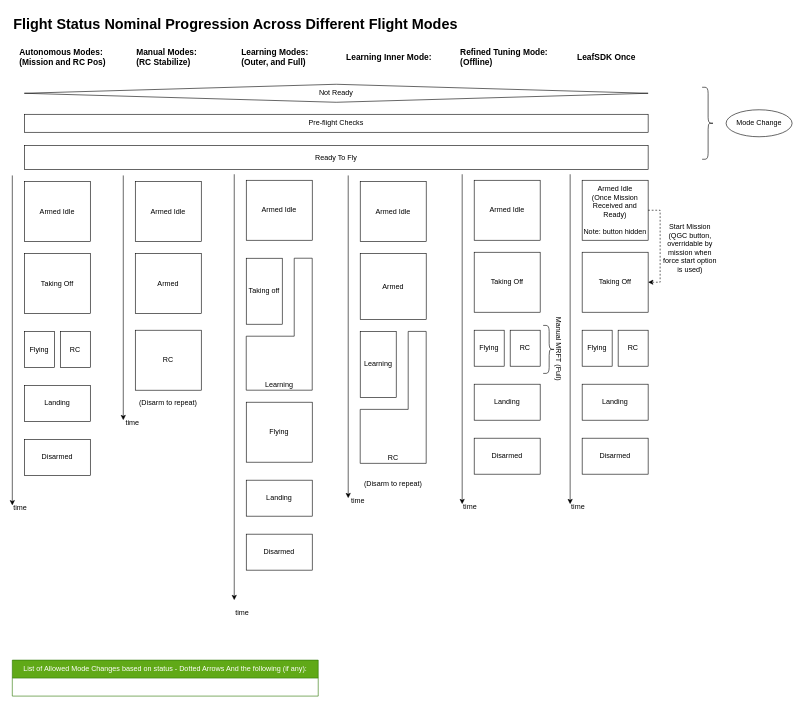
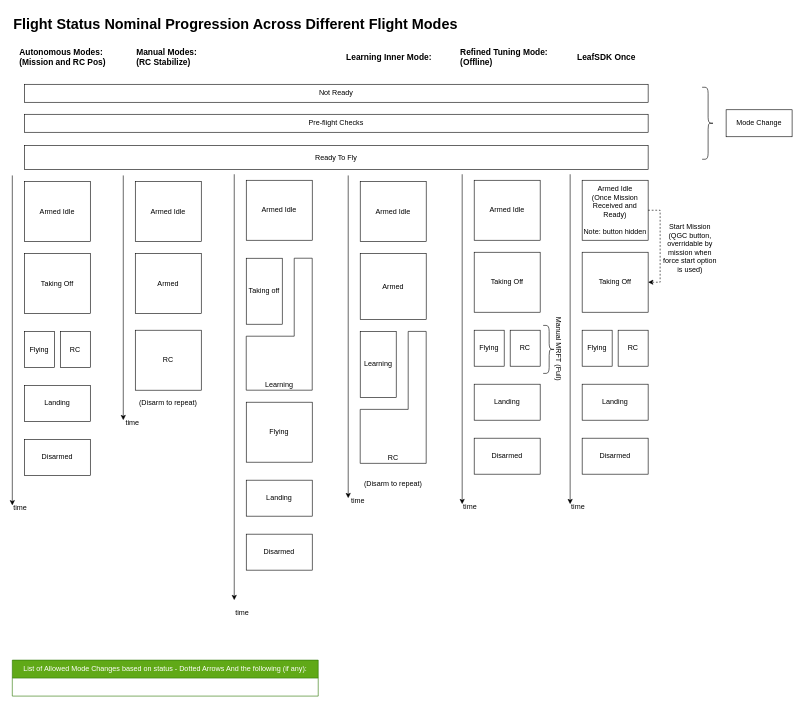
node "Learning Modes: (Outer, and Full)": removed
node "Not Ready": shape diamond -> rectangle
node "Mode Change": shape ellipse -> rectangle
